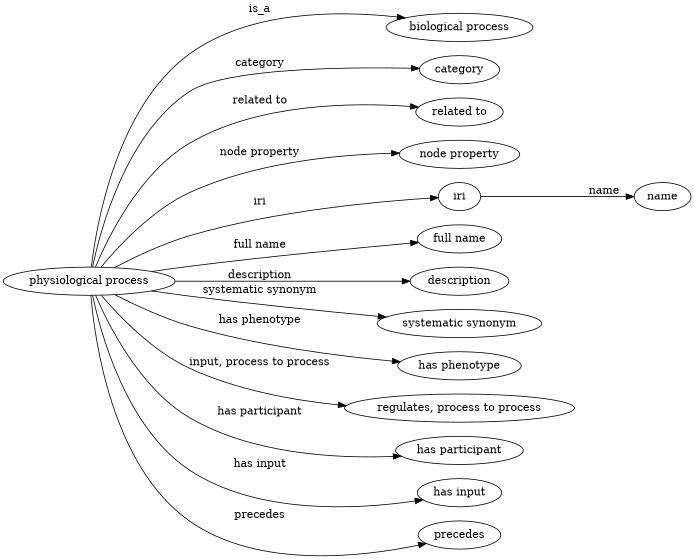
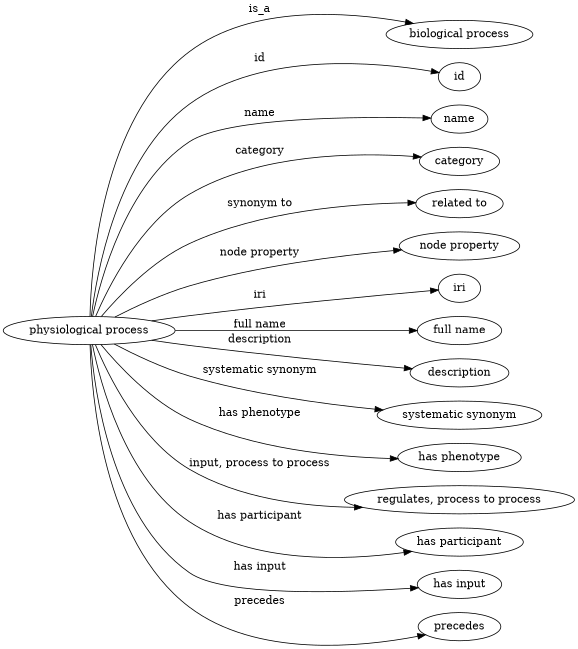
node "id": added
edge "physiological process" -> "related to": label "related to" -> "synonym to"
edge "iri" -> "name": now "physiological process" -> "name"
